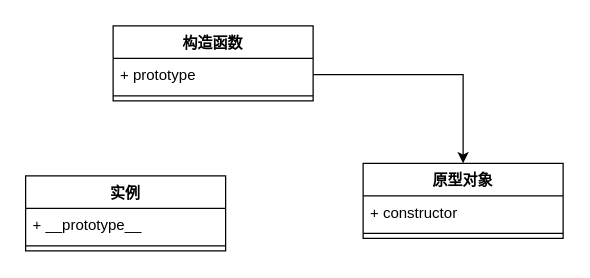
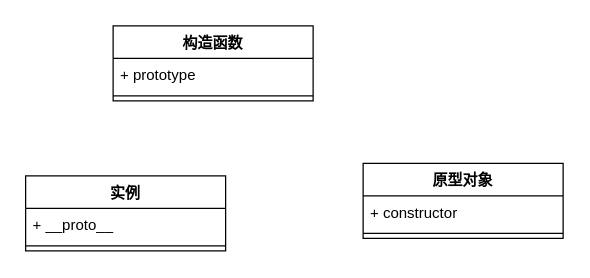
edge "+ prototype" -> "原型对象": removed
node "+ __prototype__": label "+ __prototype__" -> "+ __proto__"
